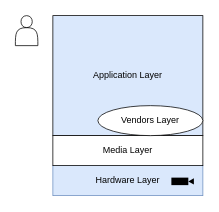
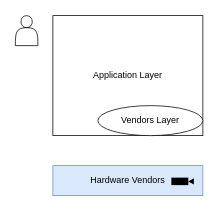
node "Application Layer": fillcolor #dae8fc -> #ffffff
node "Media Layer": removed
node "Hardware Layer": label "Hardware Layer" -> "Hardware Vendors"
